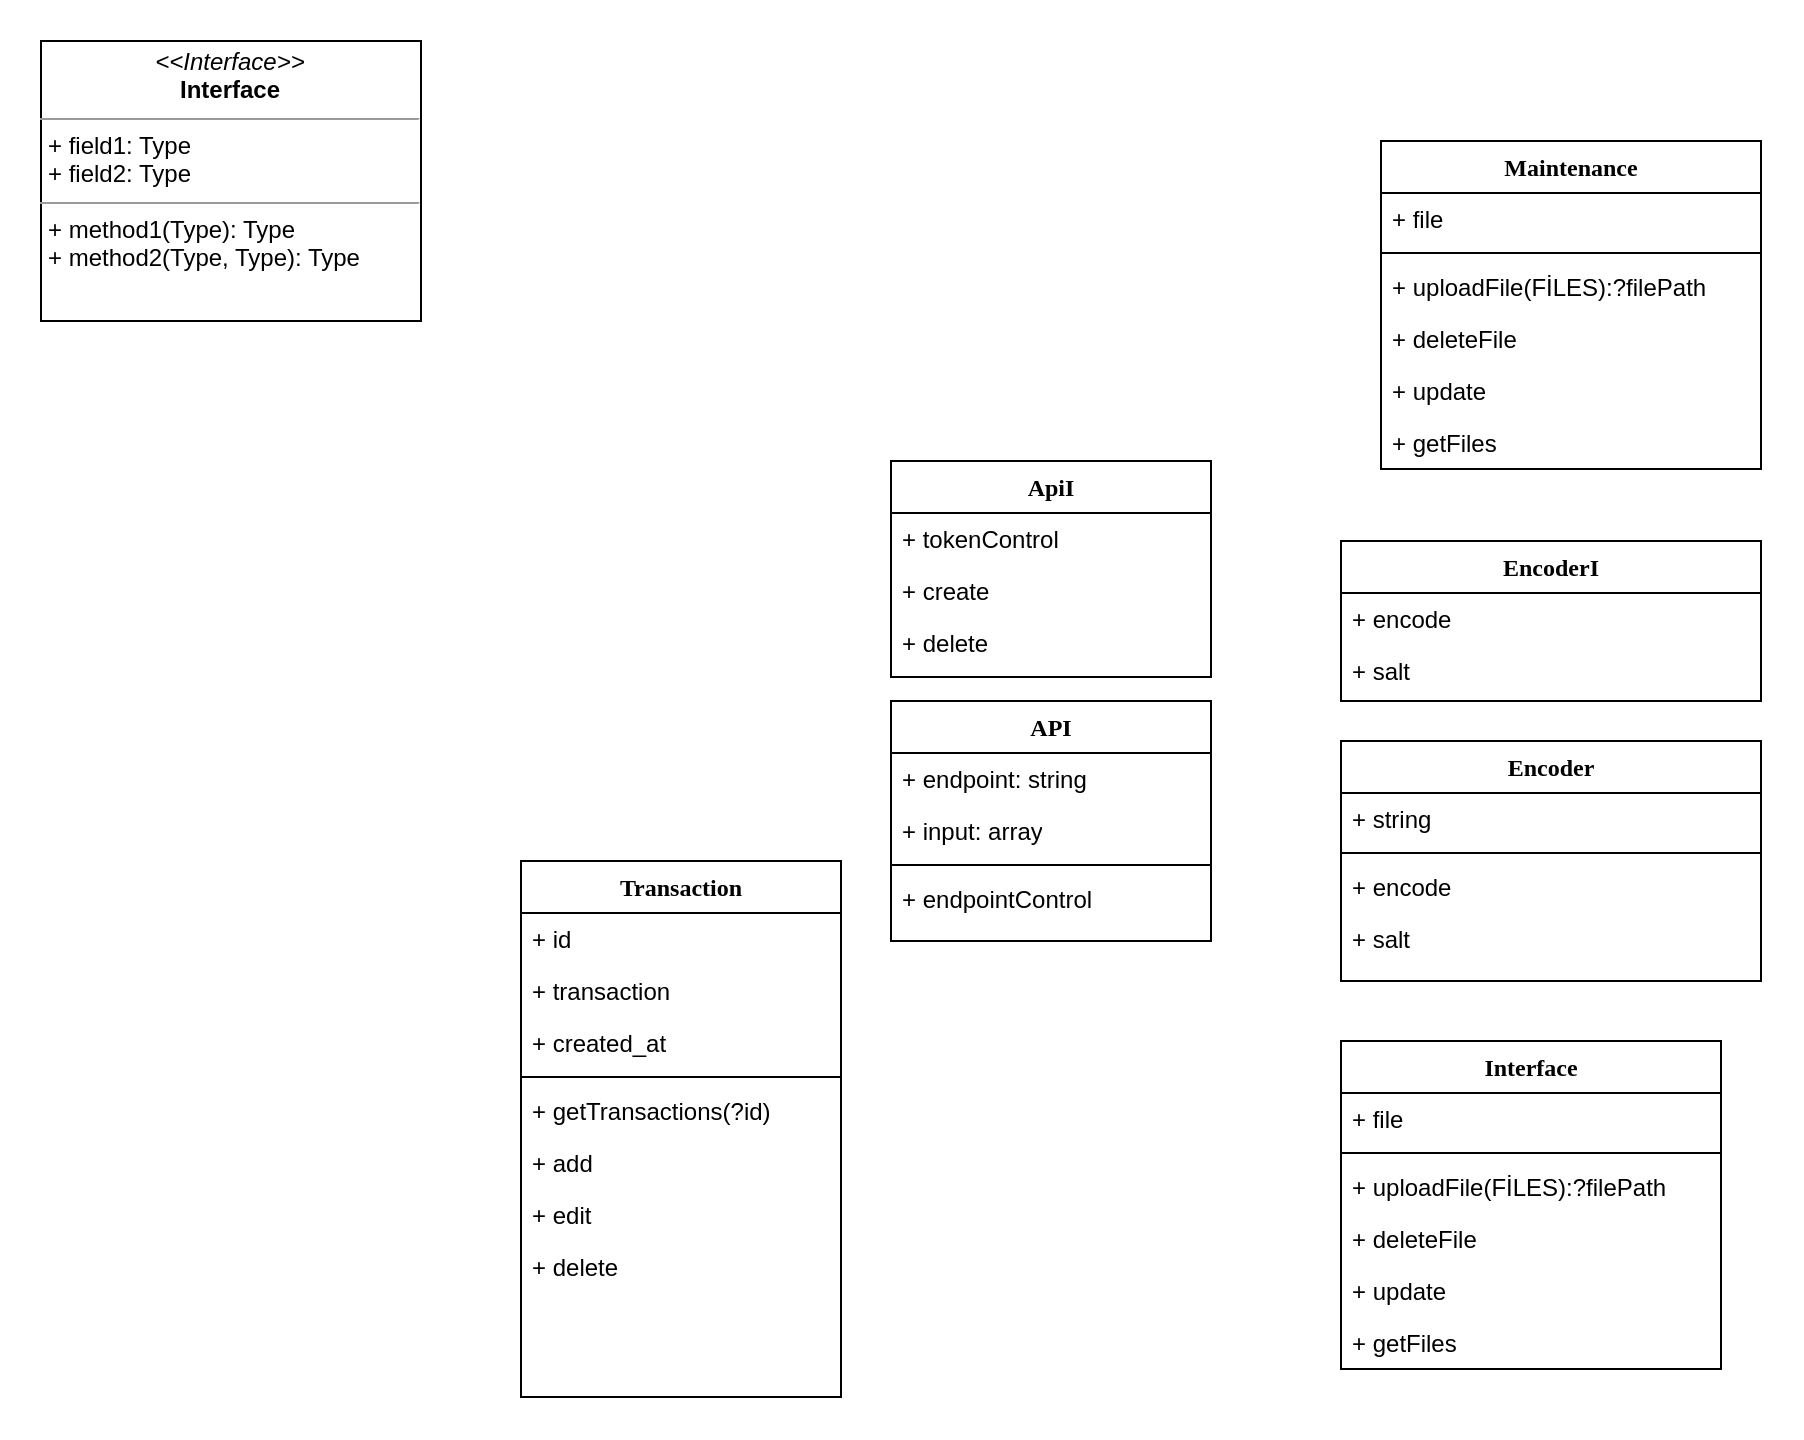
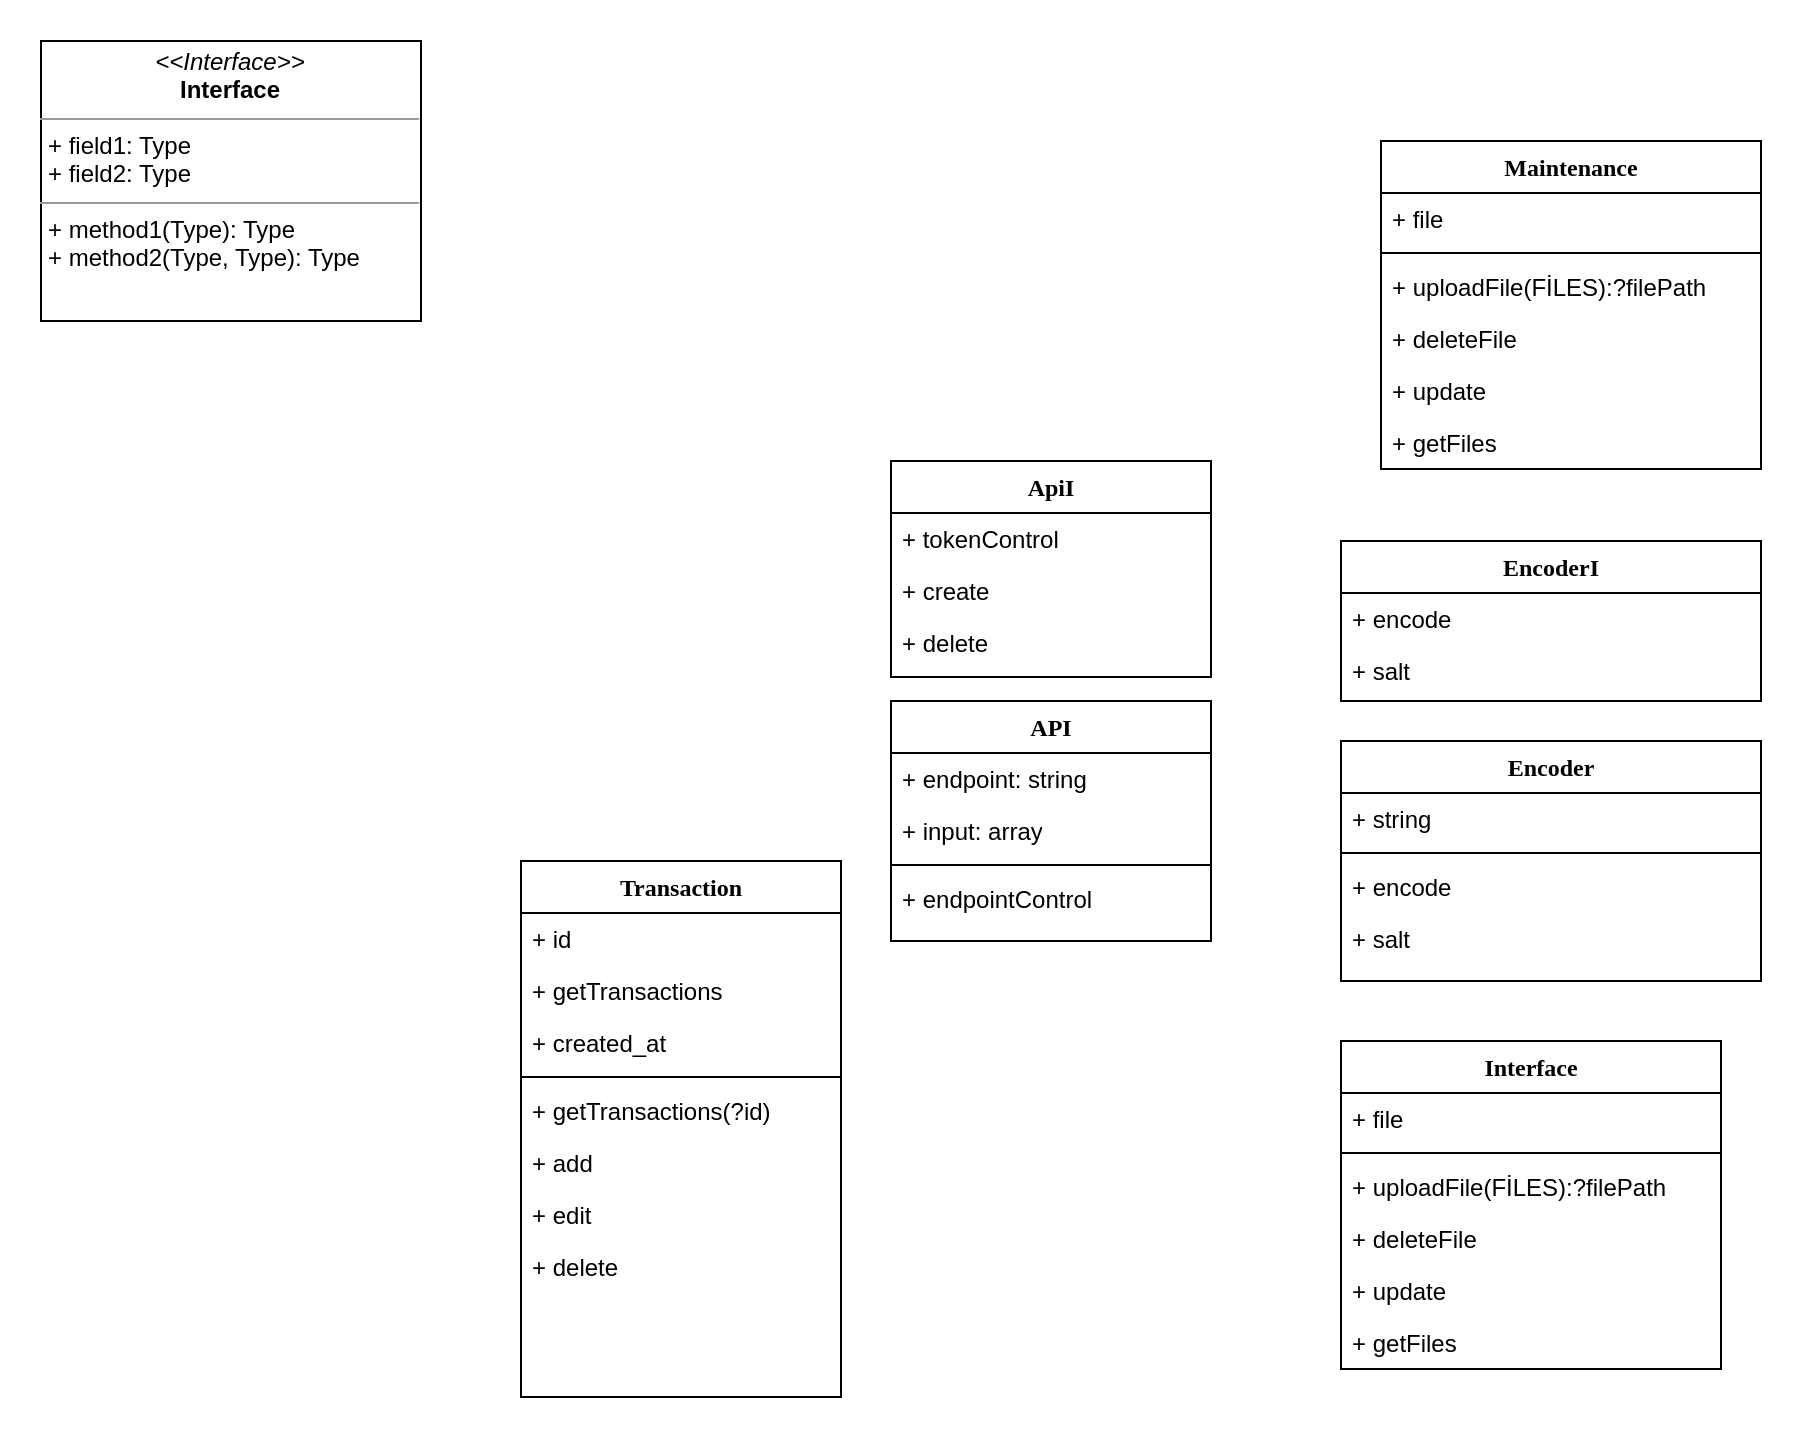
node "+ transaction": label "+ transaction" -> "+ getTransactions"
